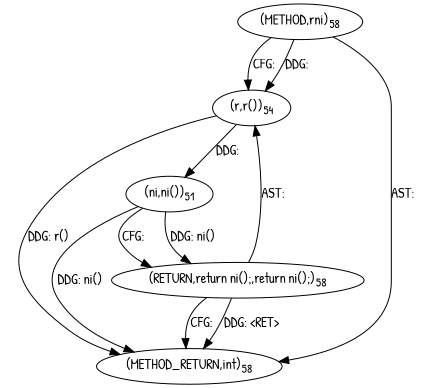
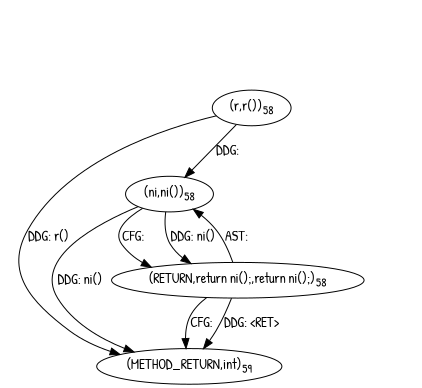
node "(METHOD,rni)": removed
node "(r,r())": text "54" -> "58"
node "(ni,ni())": text "51" -> "58"
edge "(RETURN,return ni();,return ni();)" -> "(r,r())": now "(RETURN,return ni();,return ni();)" -> "(ni,ni())"
node "(METHOD_RETURN,int)": text "58" -> "59"
